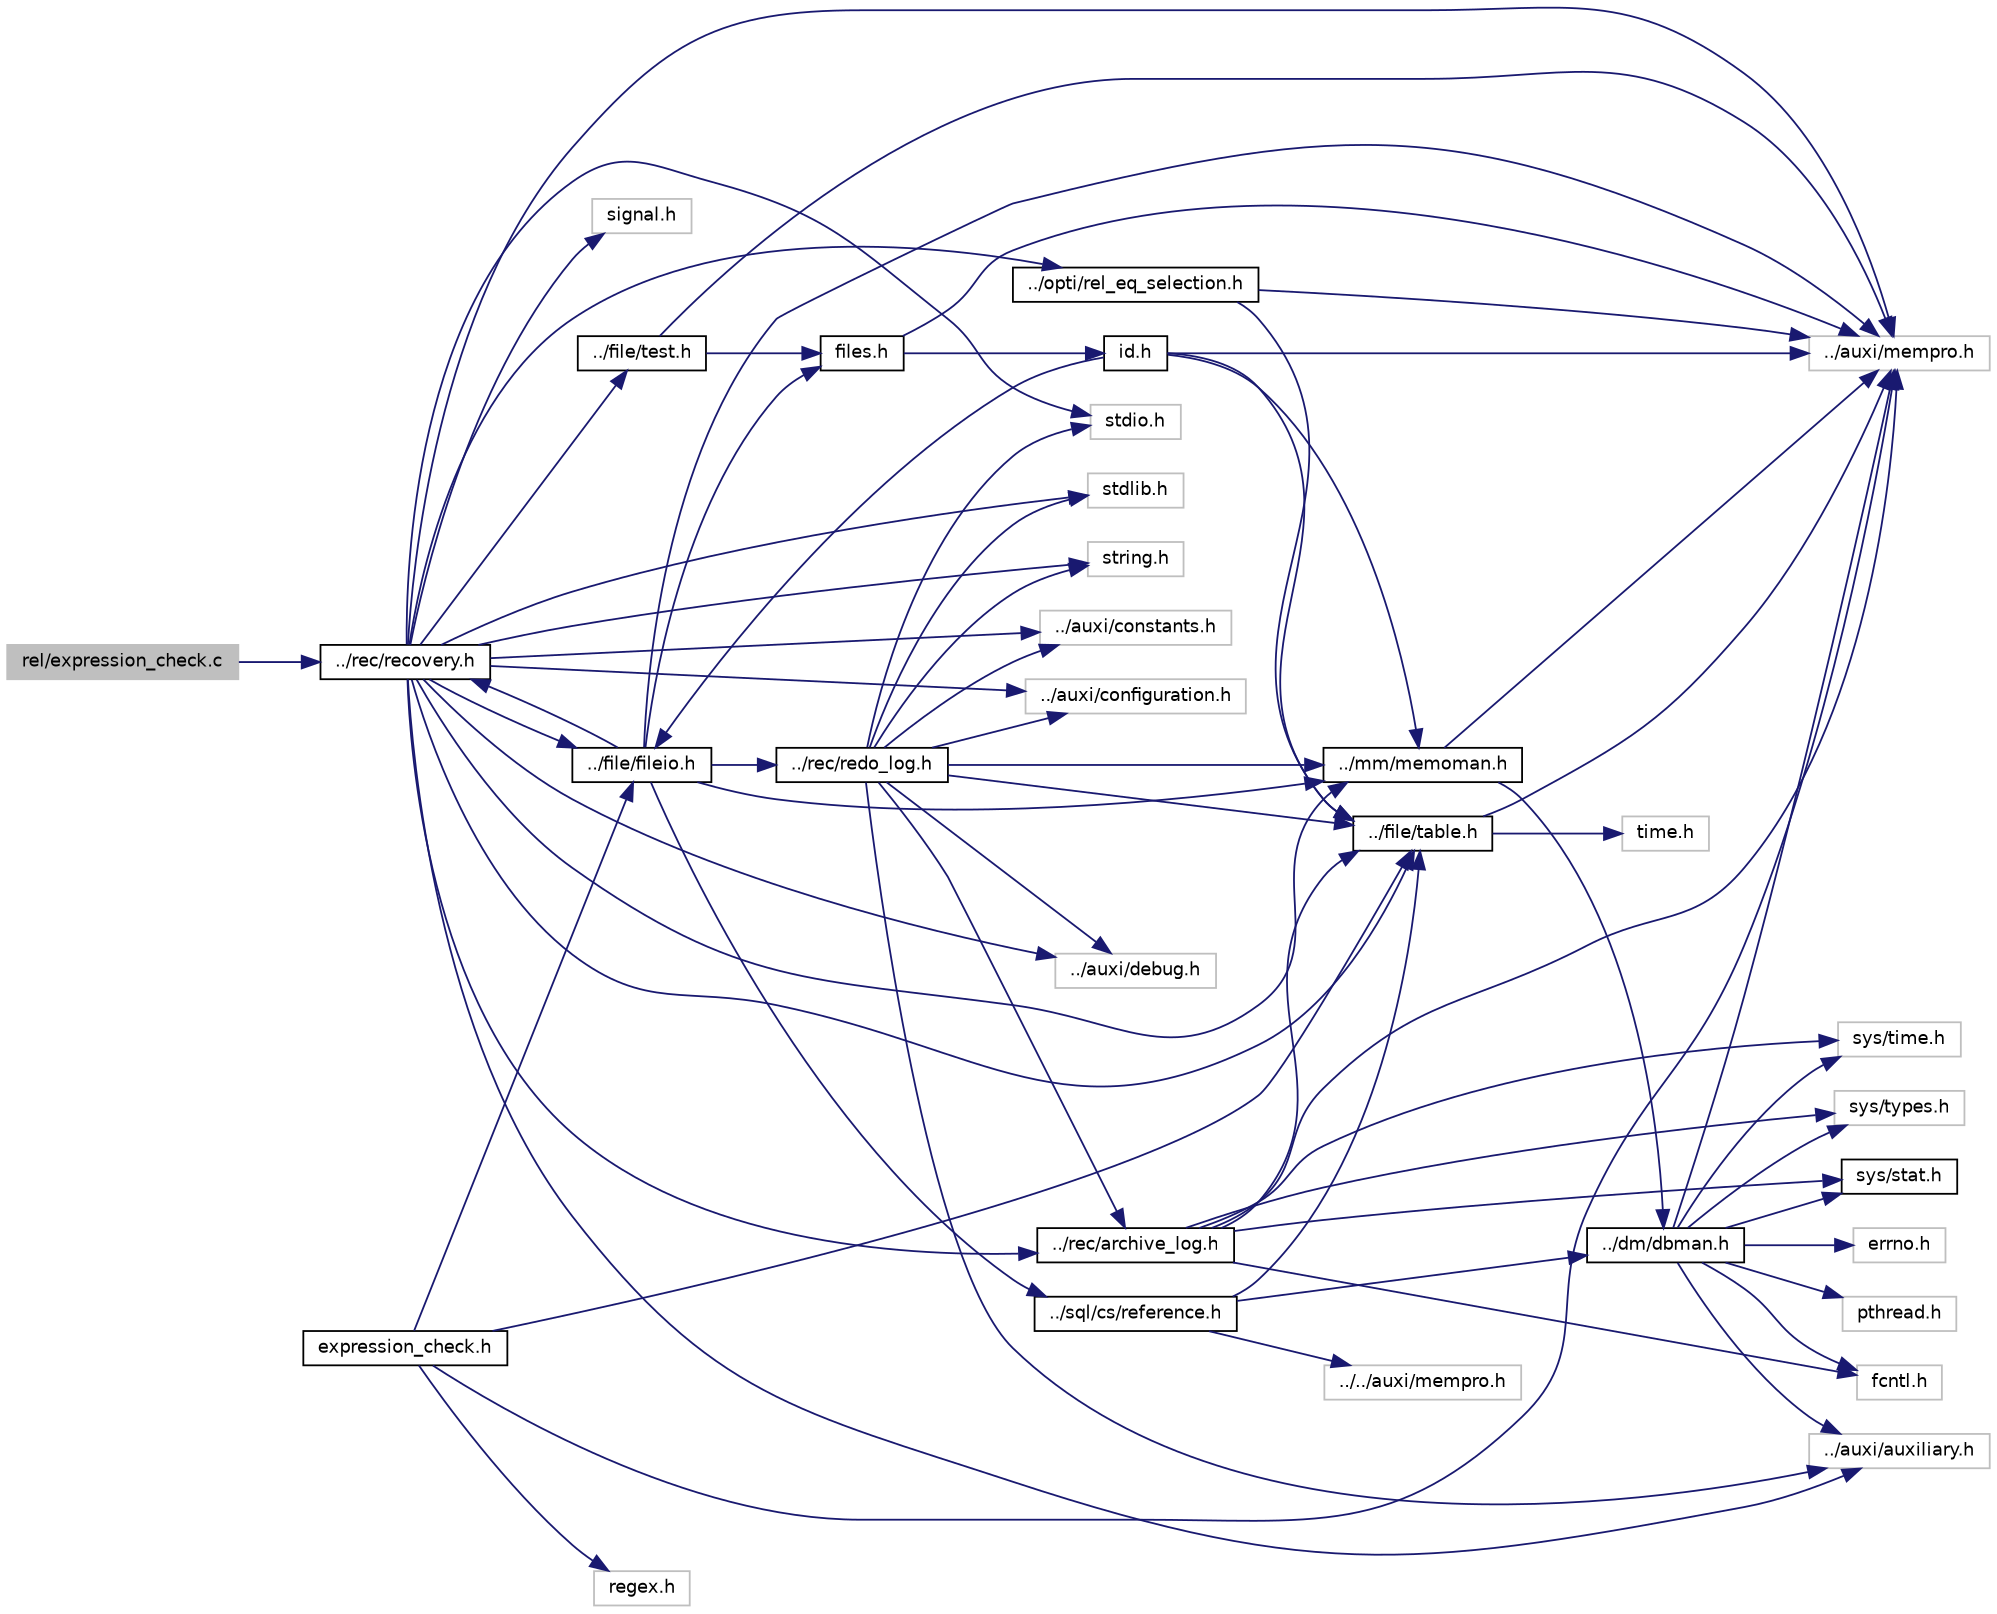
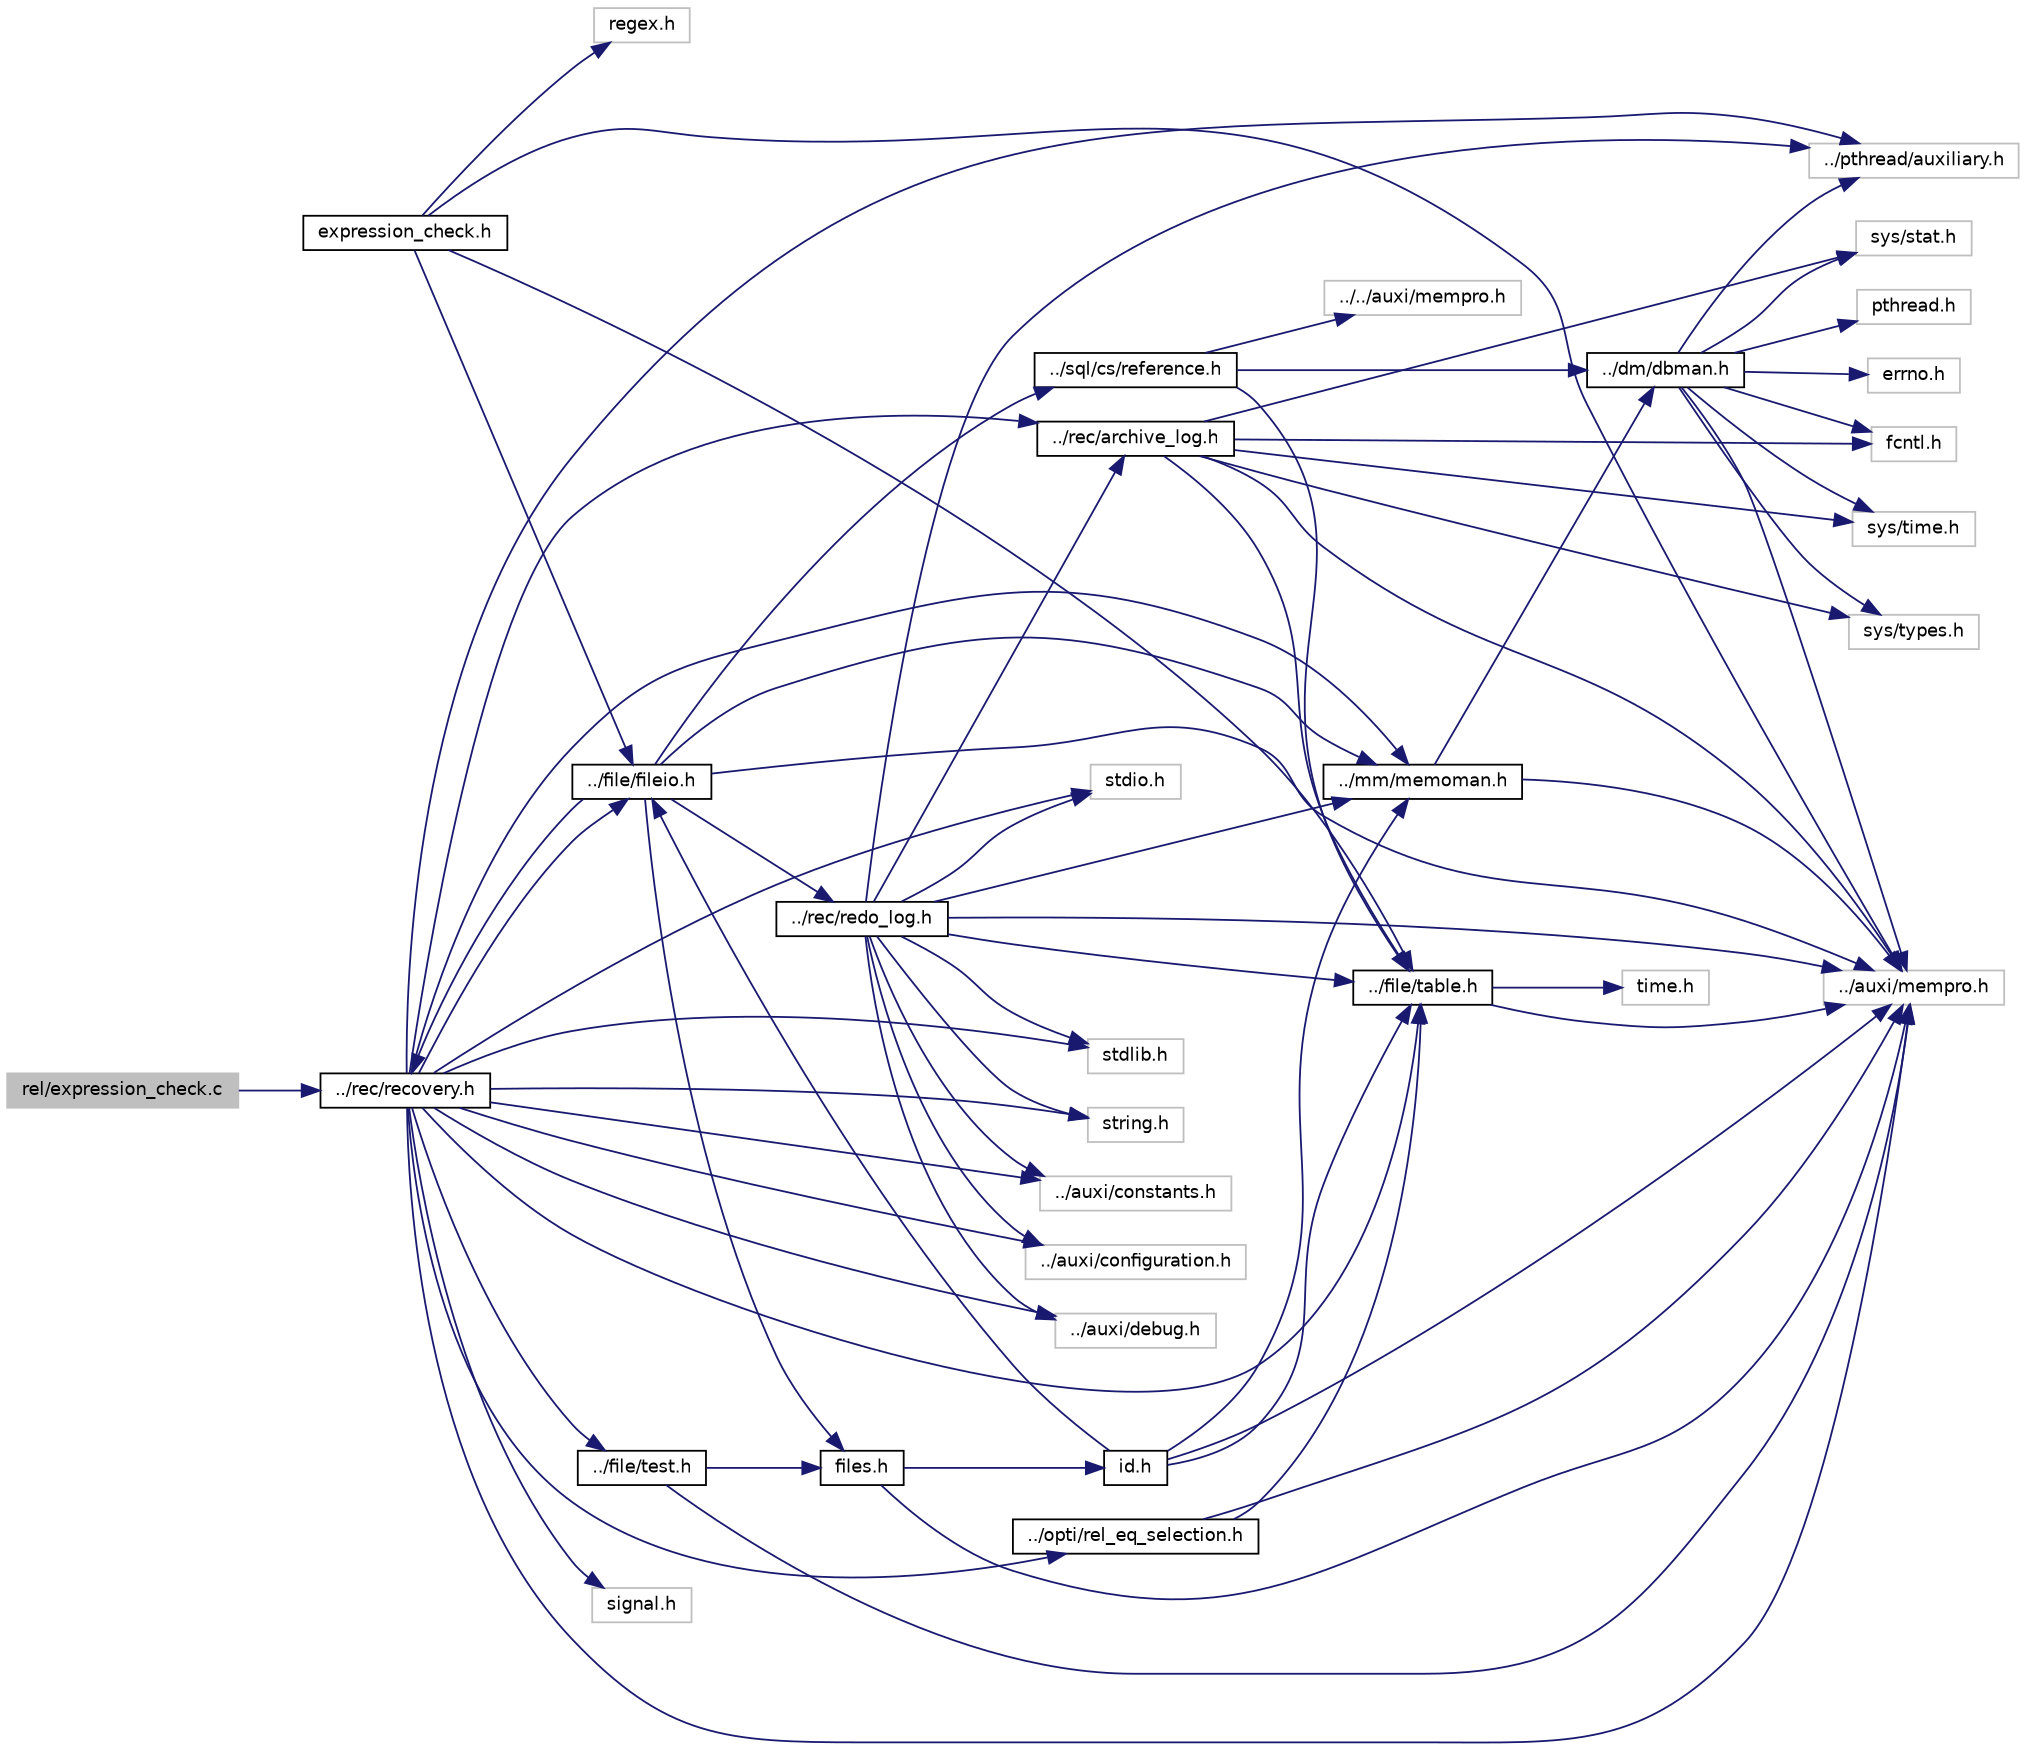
edge "../rec/redo_log.h" -> "../auxi/mempro.h": added
node "sys/stat.h": color black -> grey75
node "../auxi/auxiliary.h": label "../auxi/auxiliary.h" -> "../pthread/auxiliary.h"
